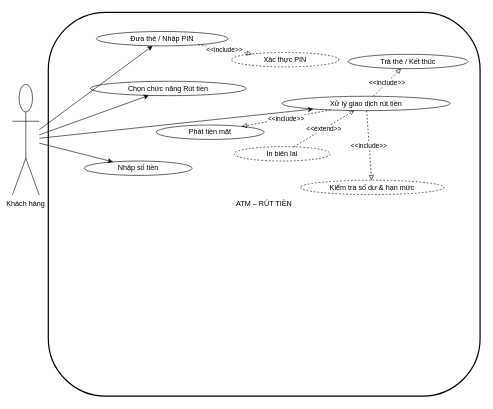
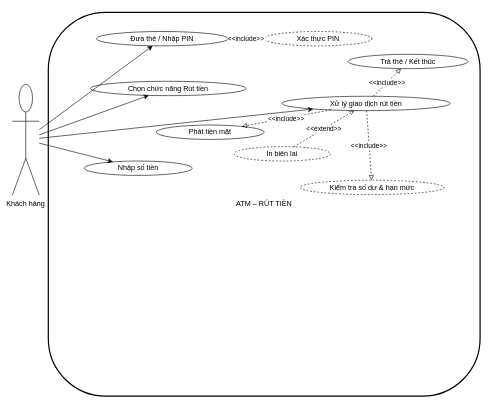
node "Xác thực PIN": moved (285, 60) -> (318, 39)
